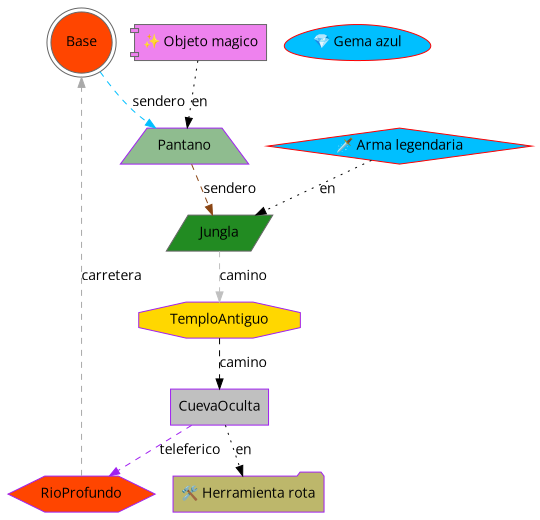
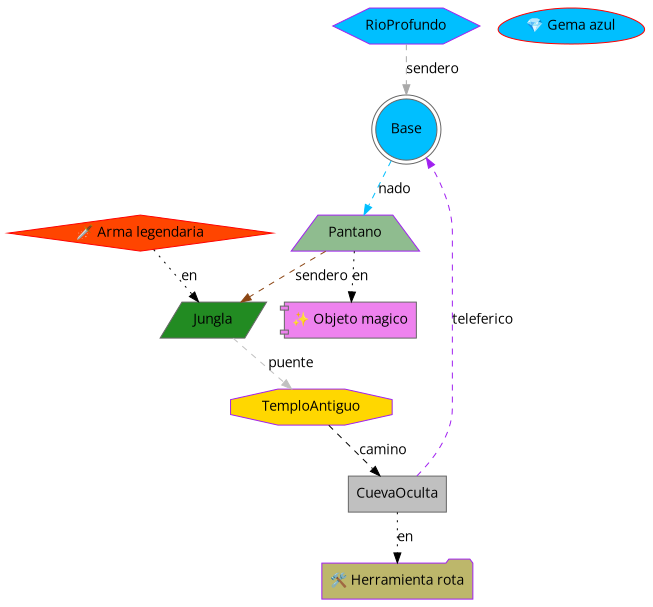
node "Base": fillcolor orangered -> deepskyblue
edge "✨ Objeto magico" -> "Pantano": reversed
edge "Base" -> "Pantano": label "sendero" -> "nado"
node "🗡️ Arma legendaria": fillcolor deepskyblue -> orangered
edge "RioProfundo" -> "Base": label "carretera" -> "sendero"
edge "Jungla" -> "TemploAntiguo": label "camino" -> "puente"
node "CuevaOculta": color purple -> gray40
edge "CuevaOculta" -> "RioProfundo": now "CuevaOculta" -> "Base"
node "RioProfundo": fillcolor orangered -> deepskyblue
